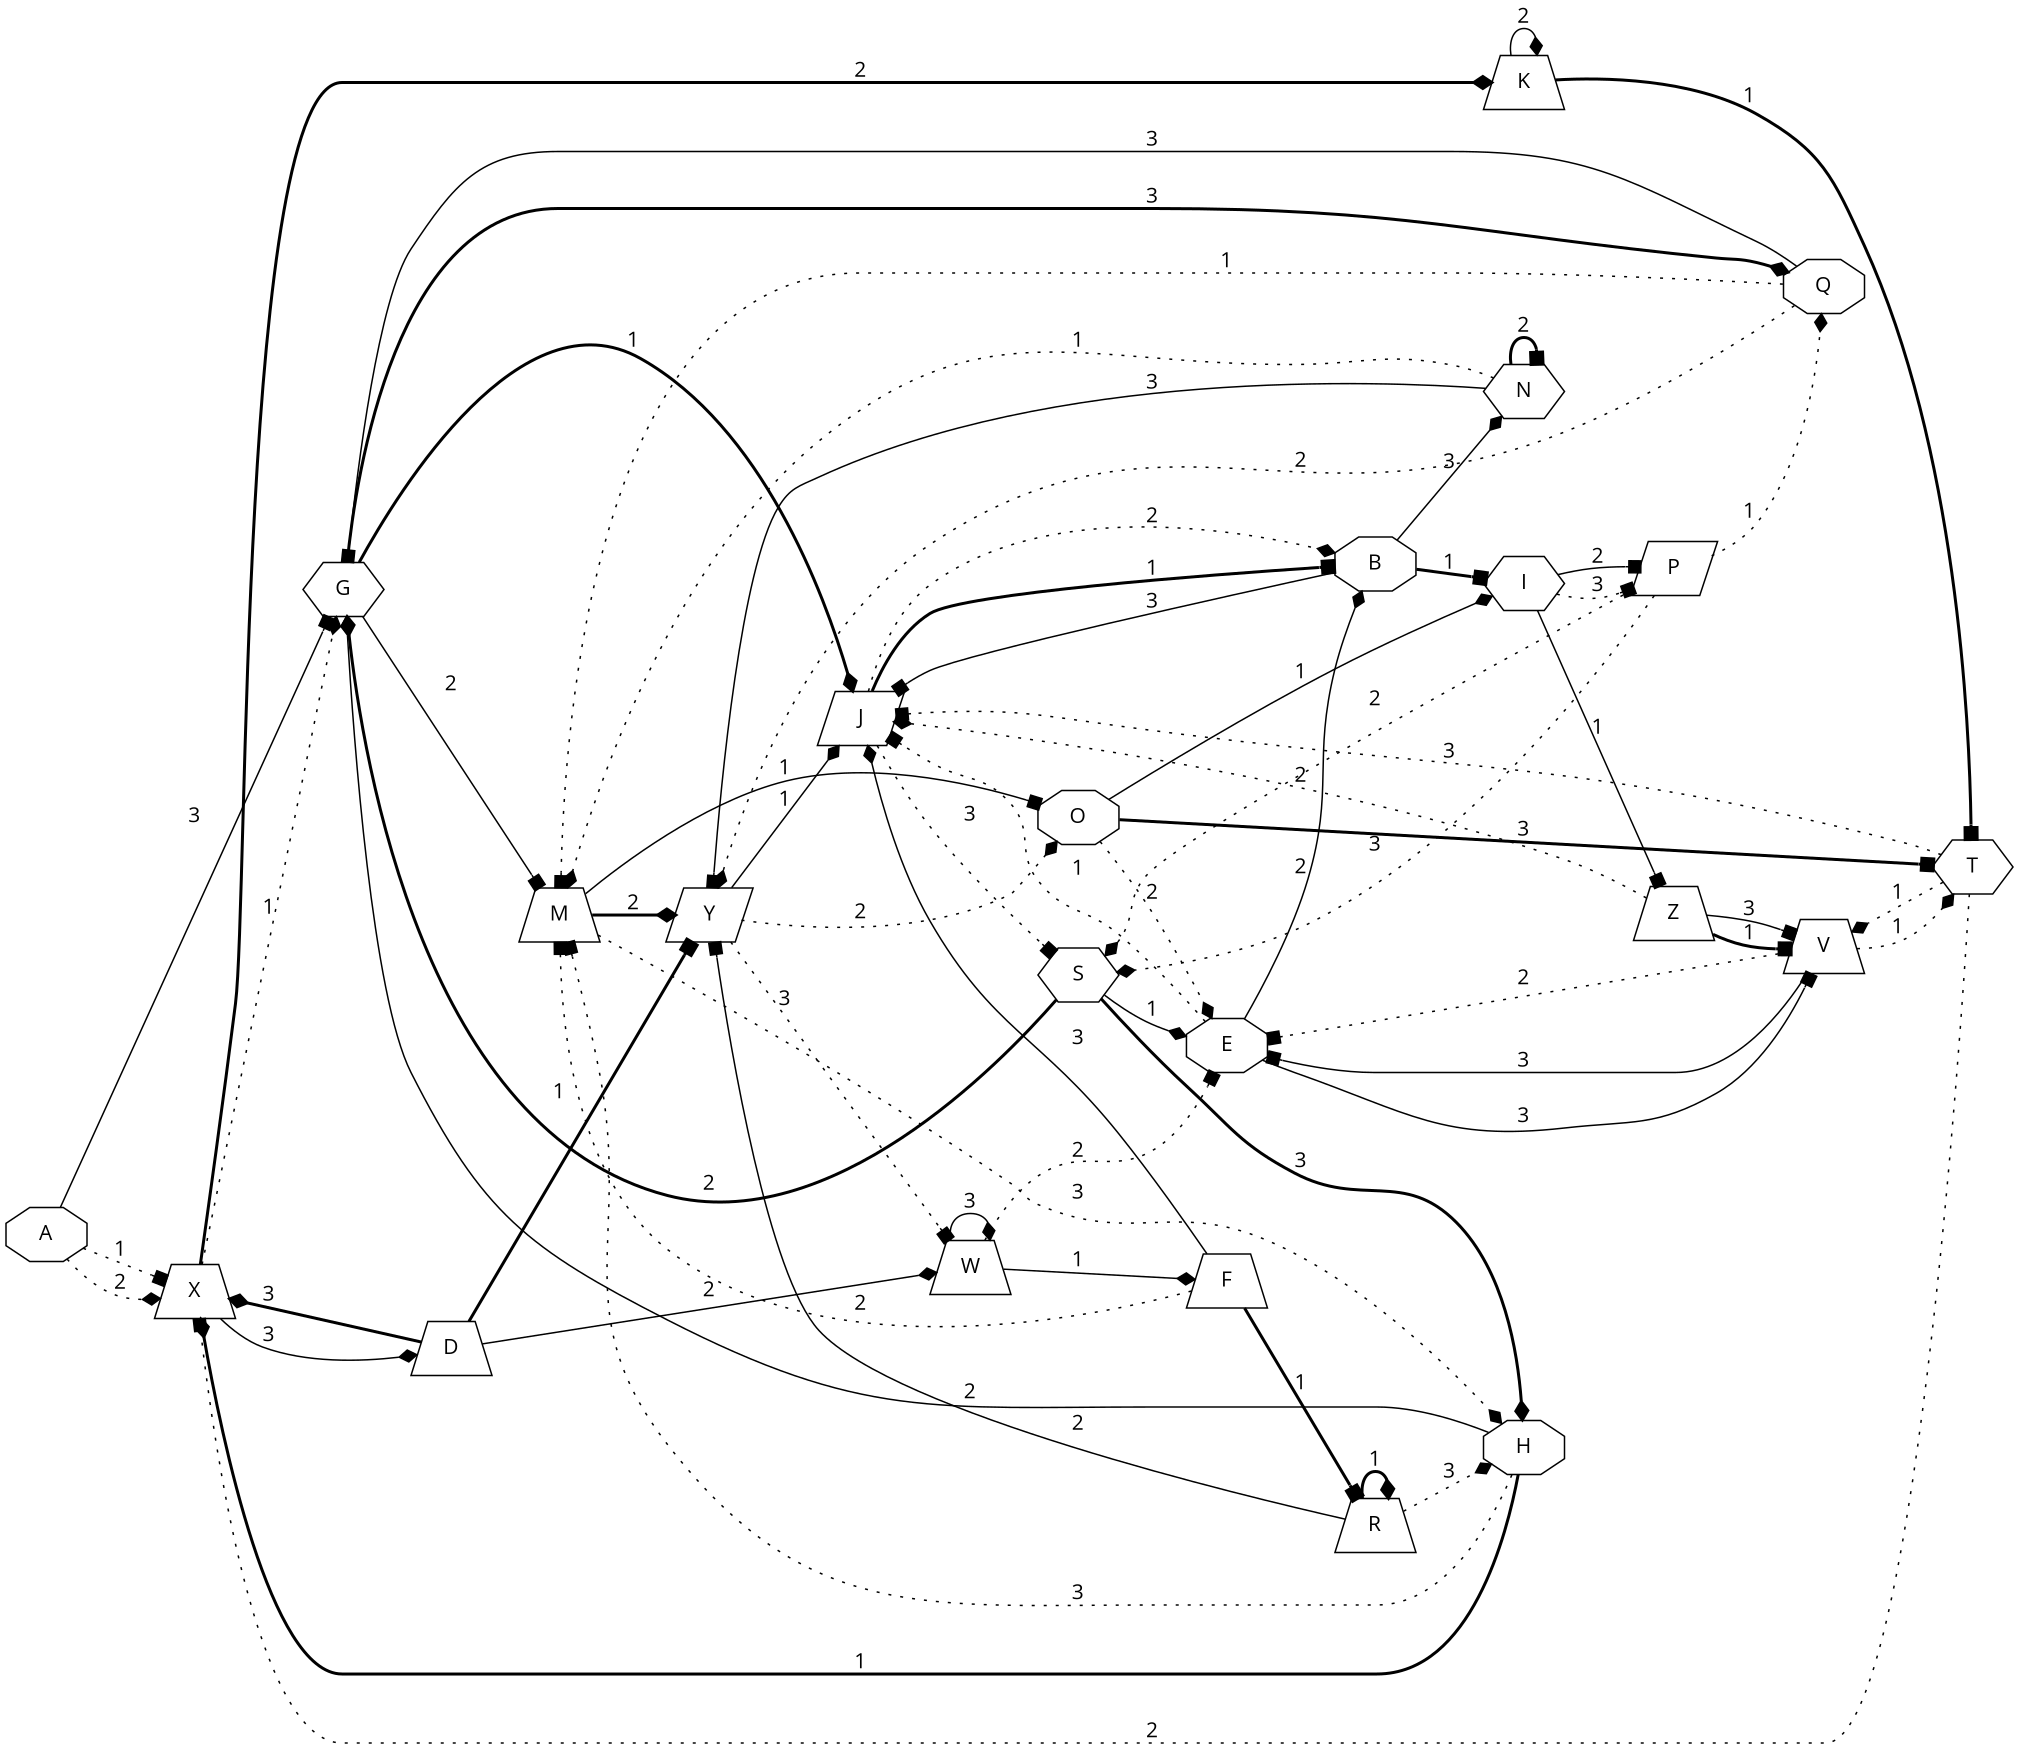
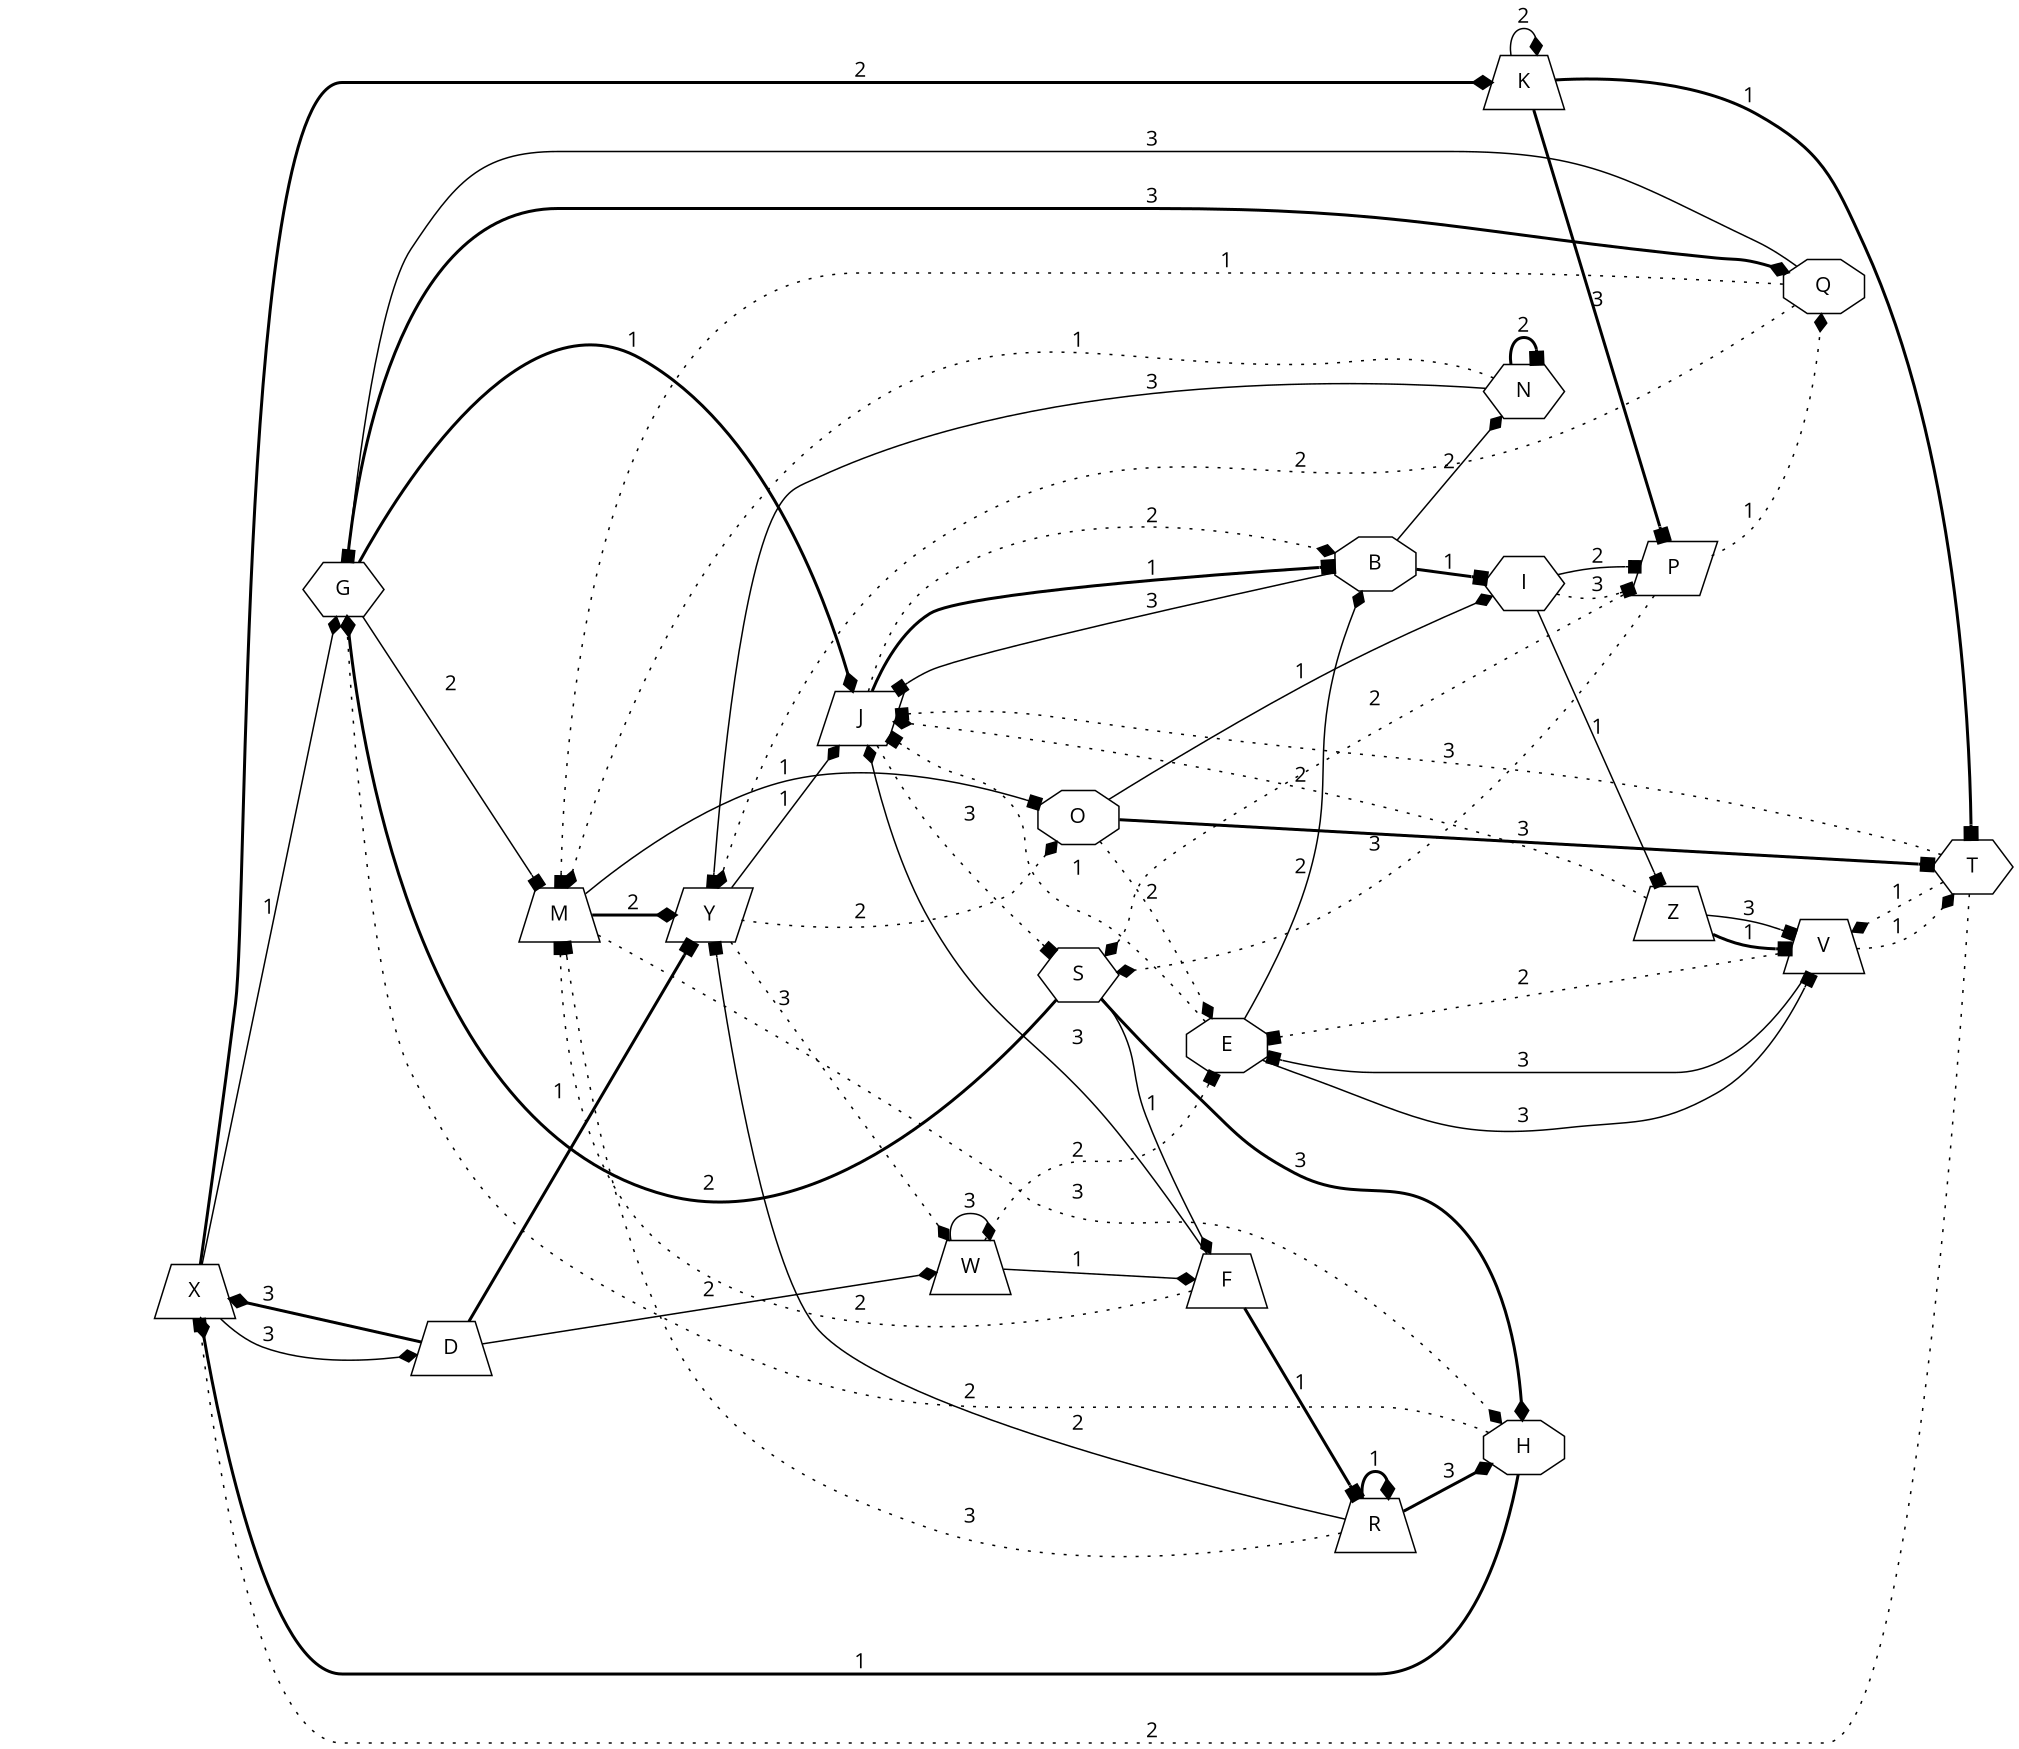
edge "K" -> "P": added, label "3"
edge "B" -> "N": label "3" -> "2"
edge "X" -> "G": style dotted -> solid
edge "S" -> "E": now "S" -> "F"
edge "Y" -> "W": arrowhead box -> diamond
node "A": removed
edge "H" -> "G": style solid -> dotted
edge "R" -> "H": style dotted -> bold
edge "H" -> "M": now "R" -> "M"
